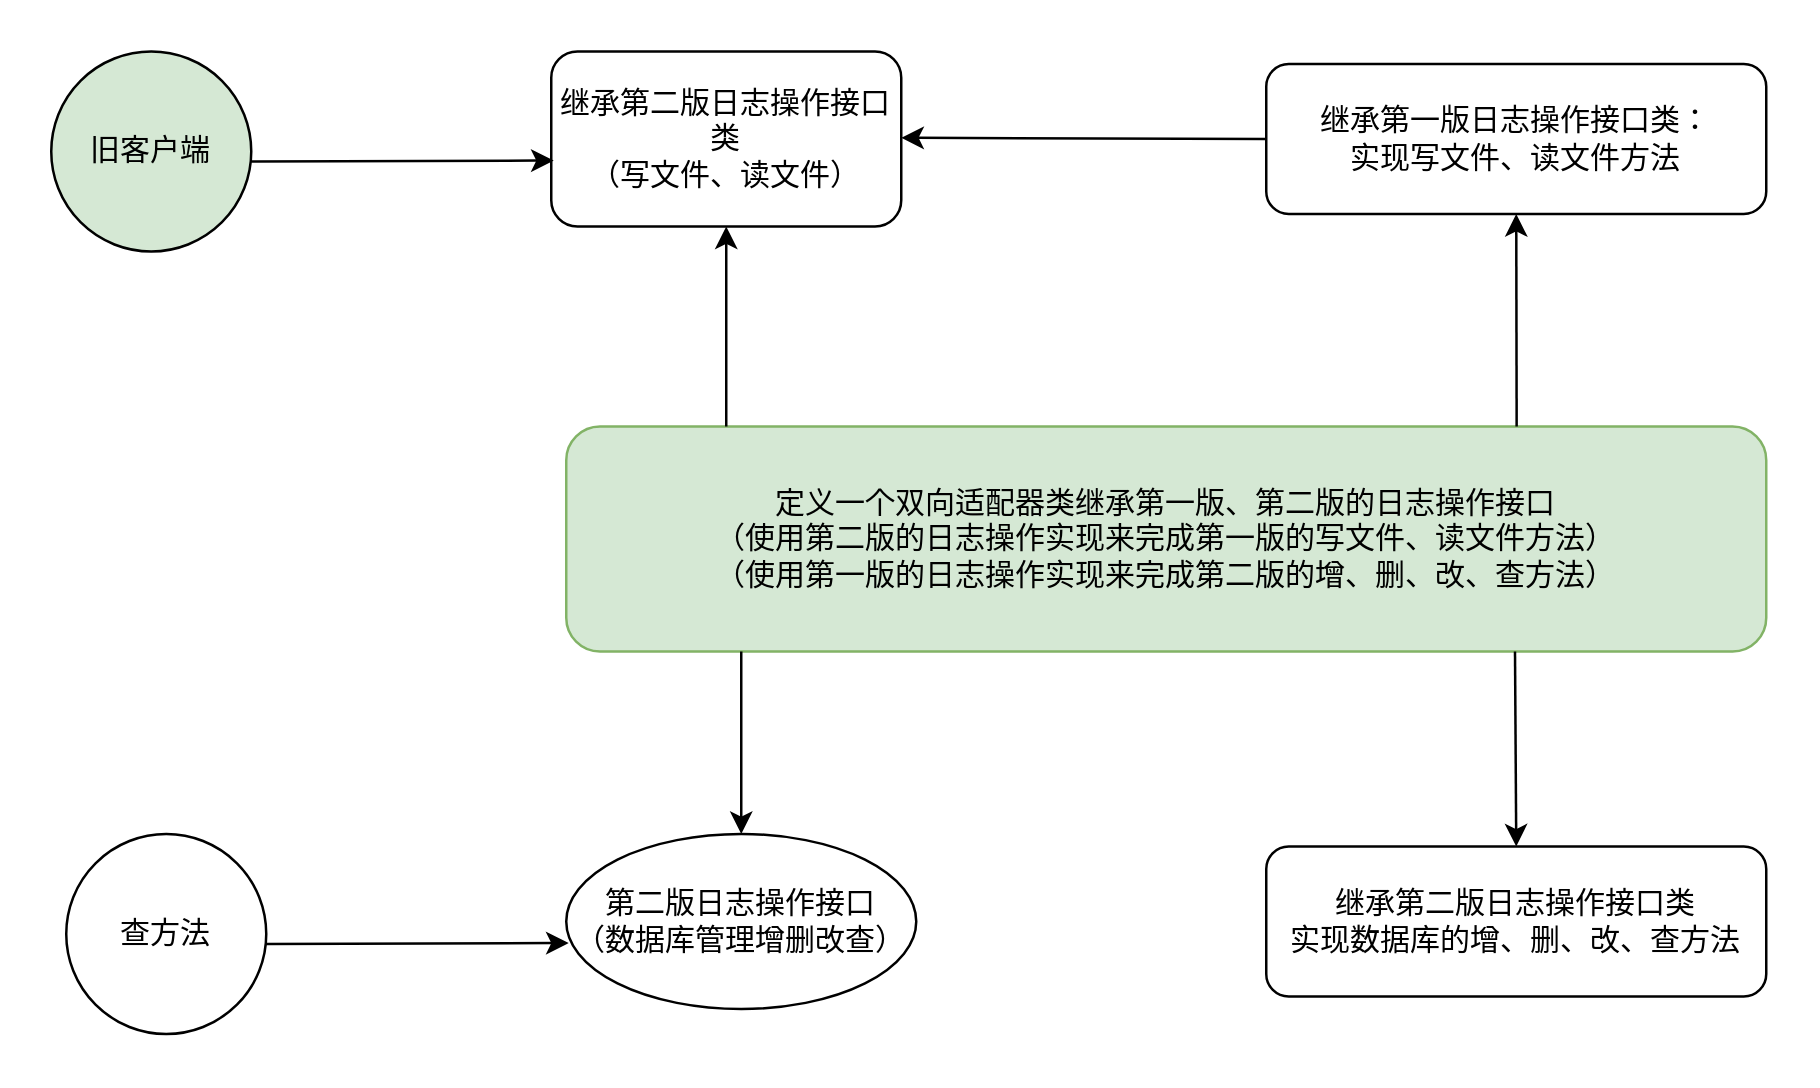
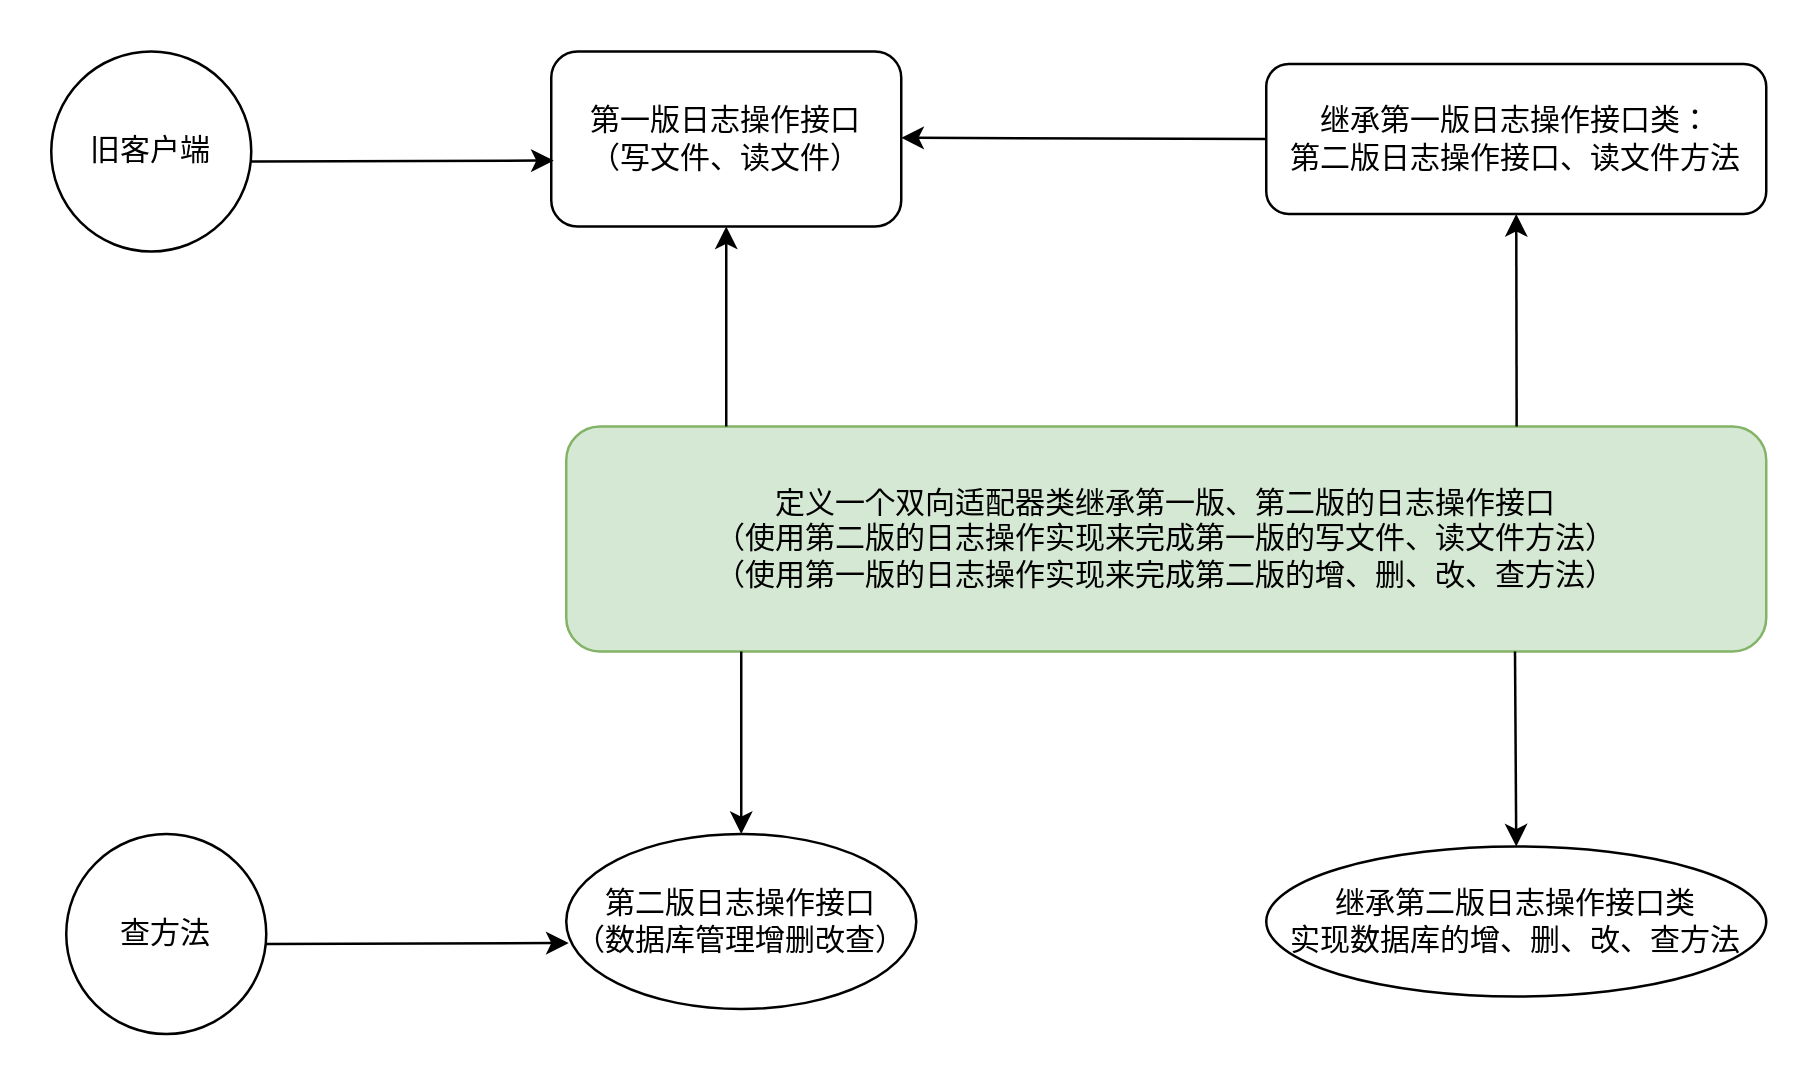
node "继承第二版日志操作接口类 （写文件、读文件）": label "继承第二版日志操作接口类 （写文件、读文件）" -> "第一版日志操作接口 （写文件、读文件）"
node "继承第一版日志操作接口类： 实现写文件、读文件方法": label "继承第一版日志操作接口类： 实现写文件、读文件方法" -> "继承第一版日志操作接口类： 第二版日志操作接口、读文件方法"
node "旧客户端": fillcolor #d5e8d4 -> #ffffff
node "继承第二版日志操作接口类 实现数据库的增、删、改、查方法": shape rounded rectangle -> ellipse
